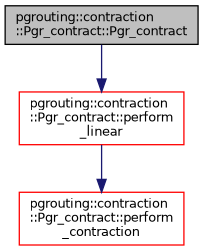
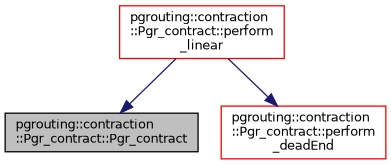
edge "pgrouting::contraction ::Pgr_contract::Pgr_contract" -> "pgrouting::contraction ::Pgr_contract::perform _linear": reversed
node "pgrouting::contraction ::Pgr_contract::perform _contraction": label "pgrouting::contraction ::Pgr_contract::perform _contraction" -> "pgrouting::contraction ::Pgr_contract::perform _deadEnd"
